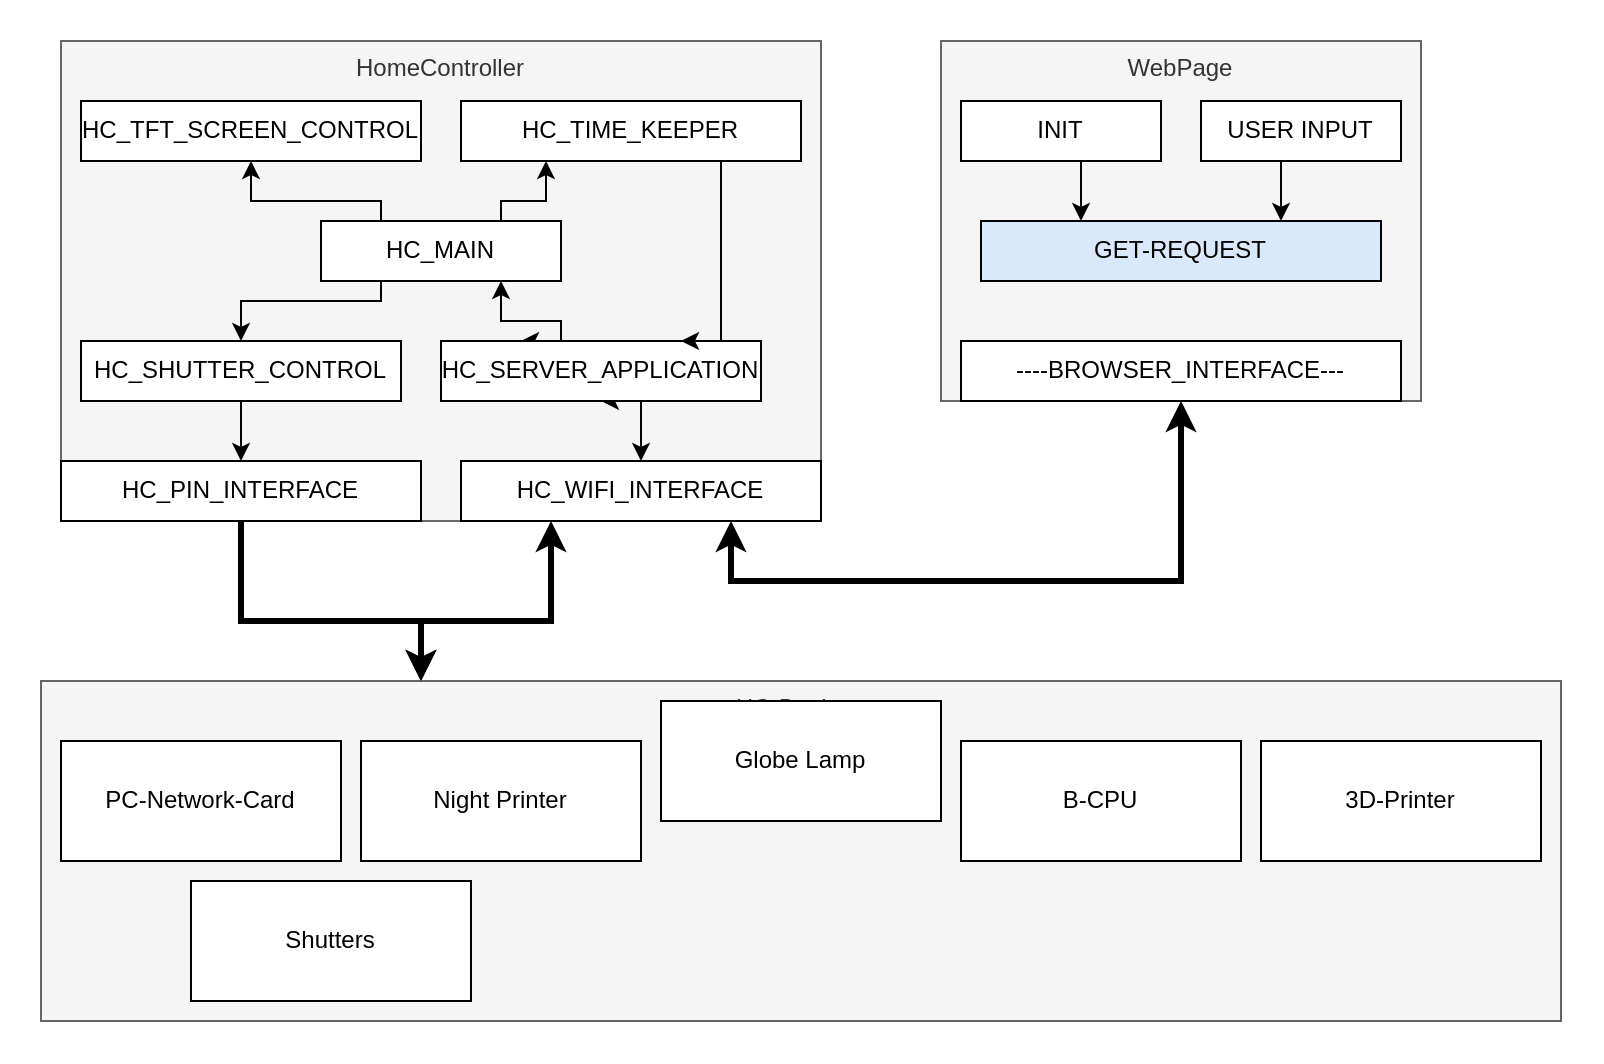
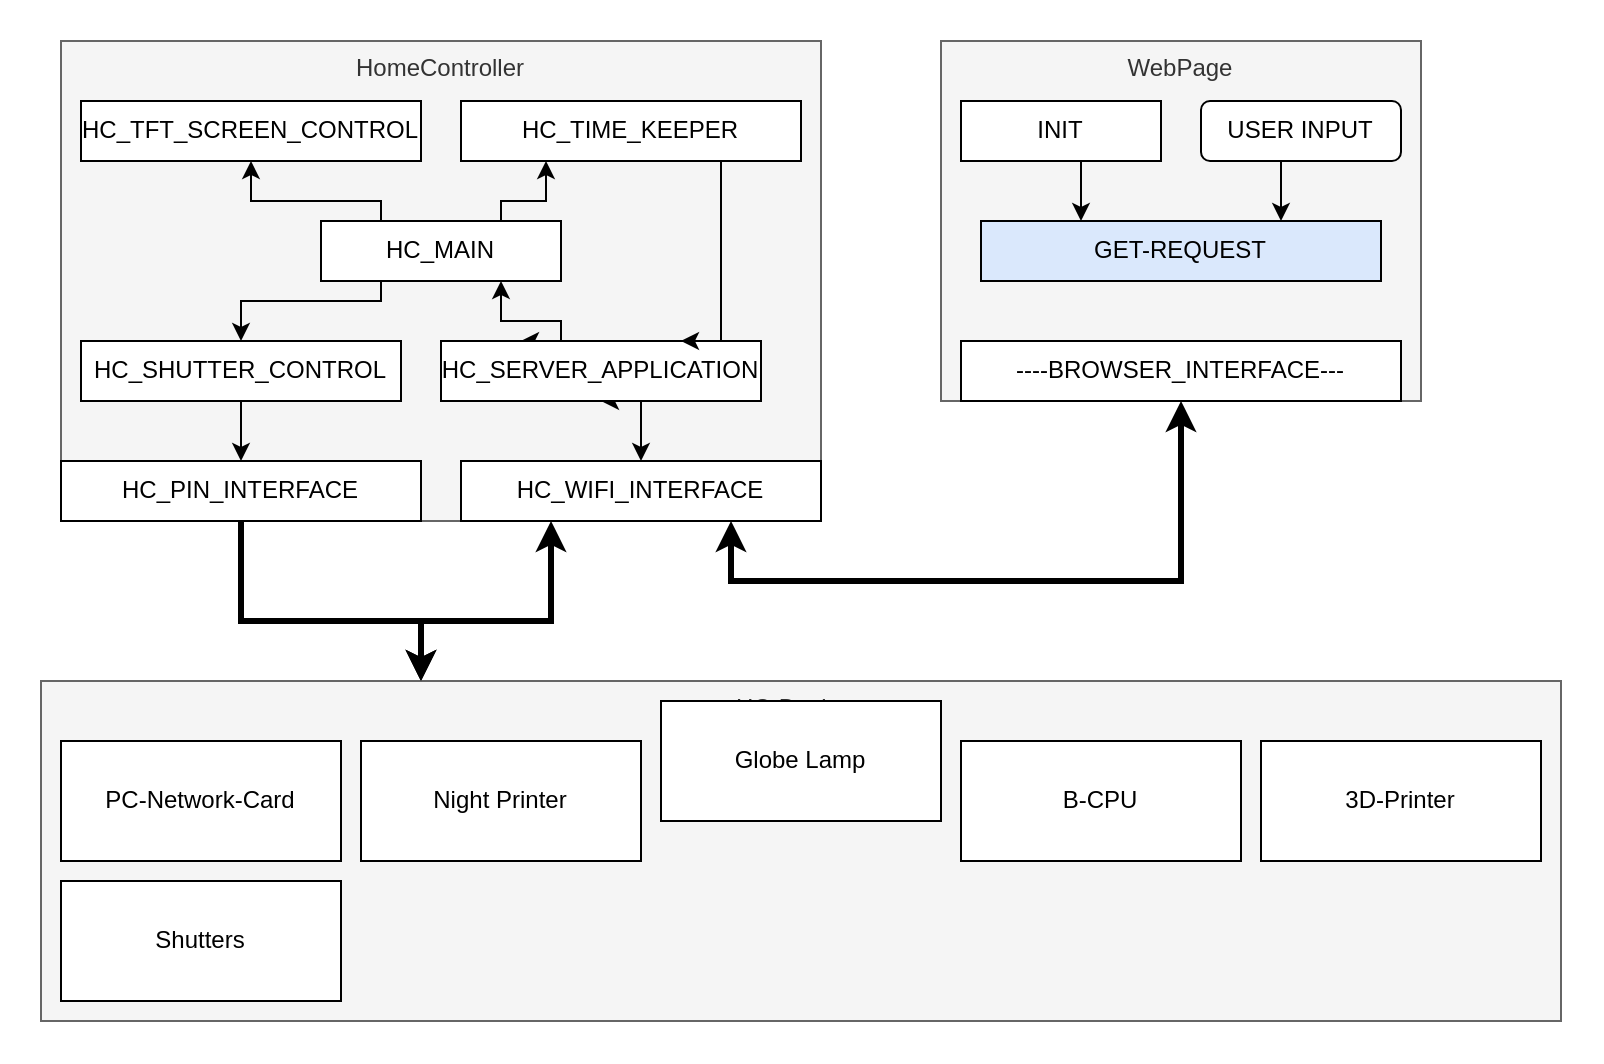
node "USER INPUT": shape rectangle -> rounded rectangle
node "Shutters": moved (331, 941) -> (201, 941)
